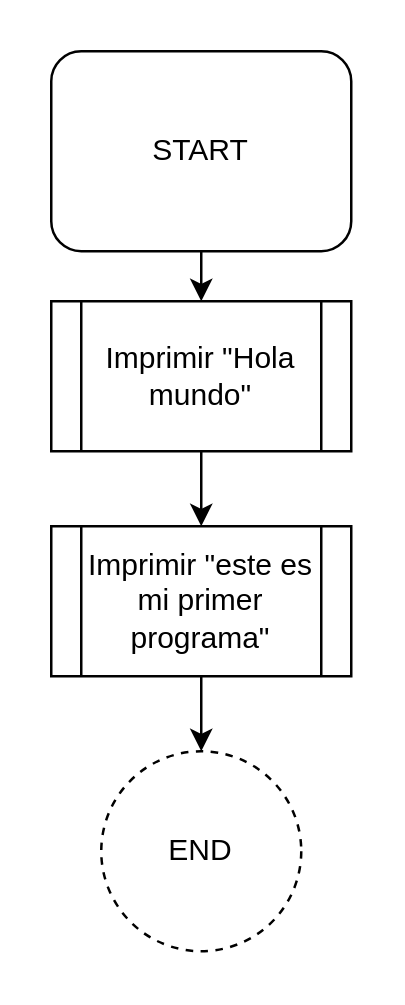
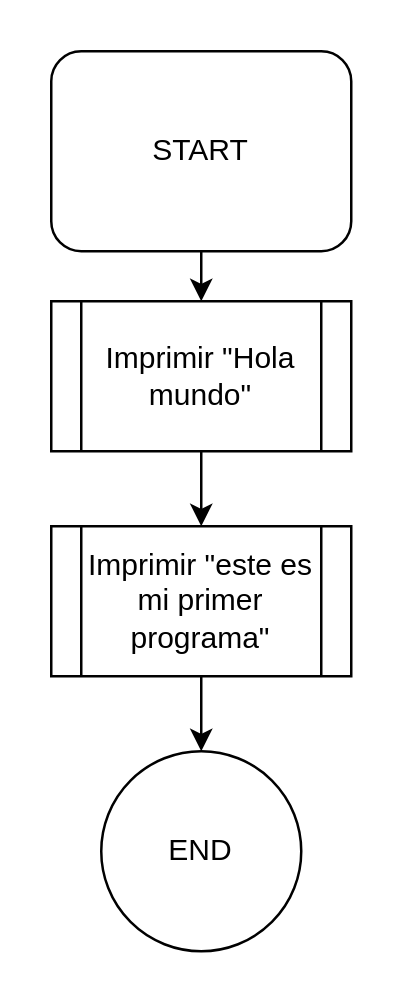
node "END": style dashed -> solid
